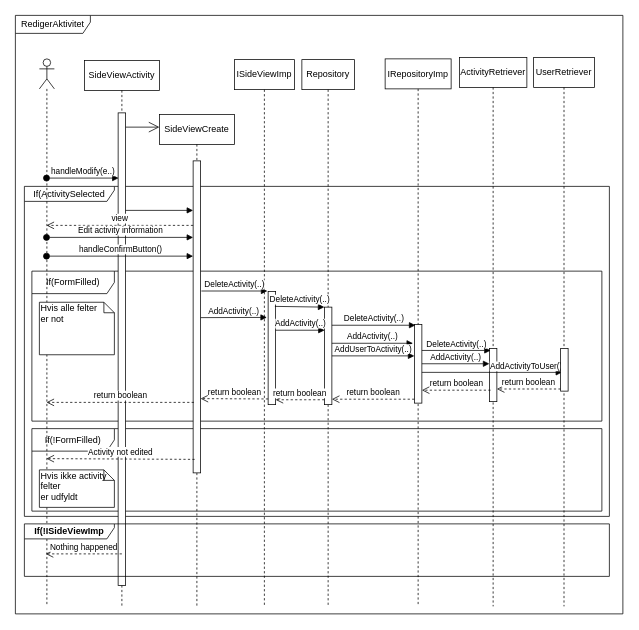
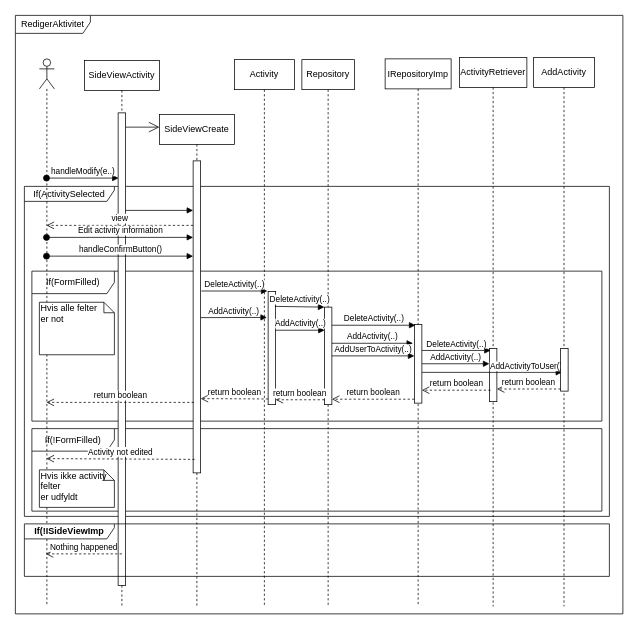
node "UserRetriever": label "UserRetriever" -> "AddActivity"
node "ISideViewImp": label "ISideViewImp" -> "Activity"
